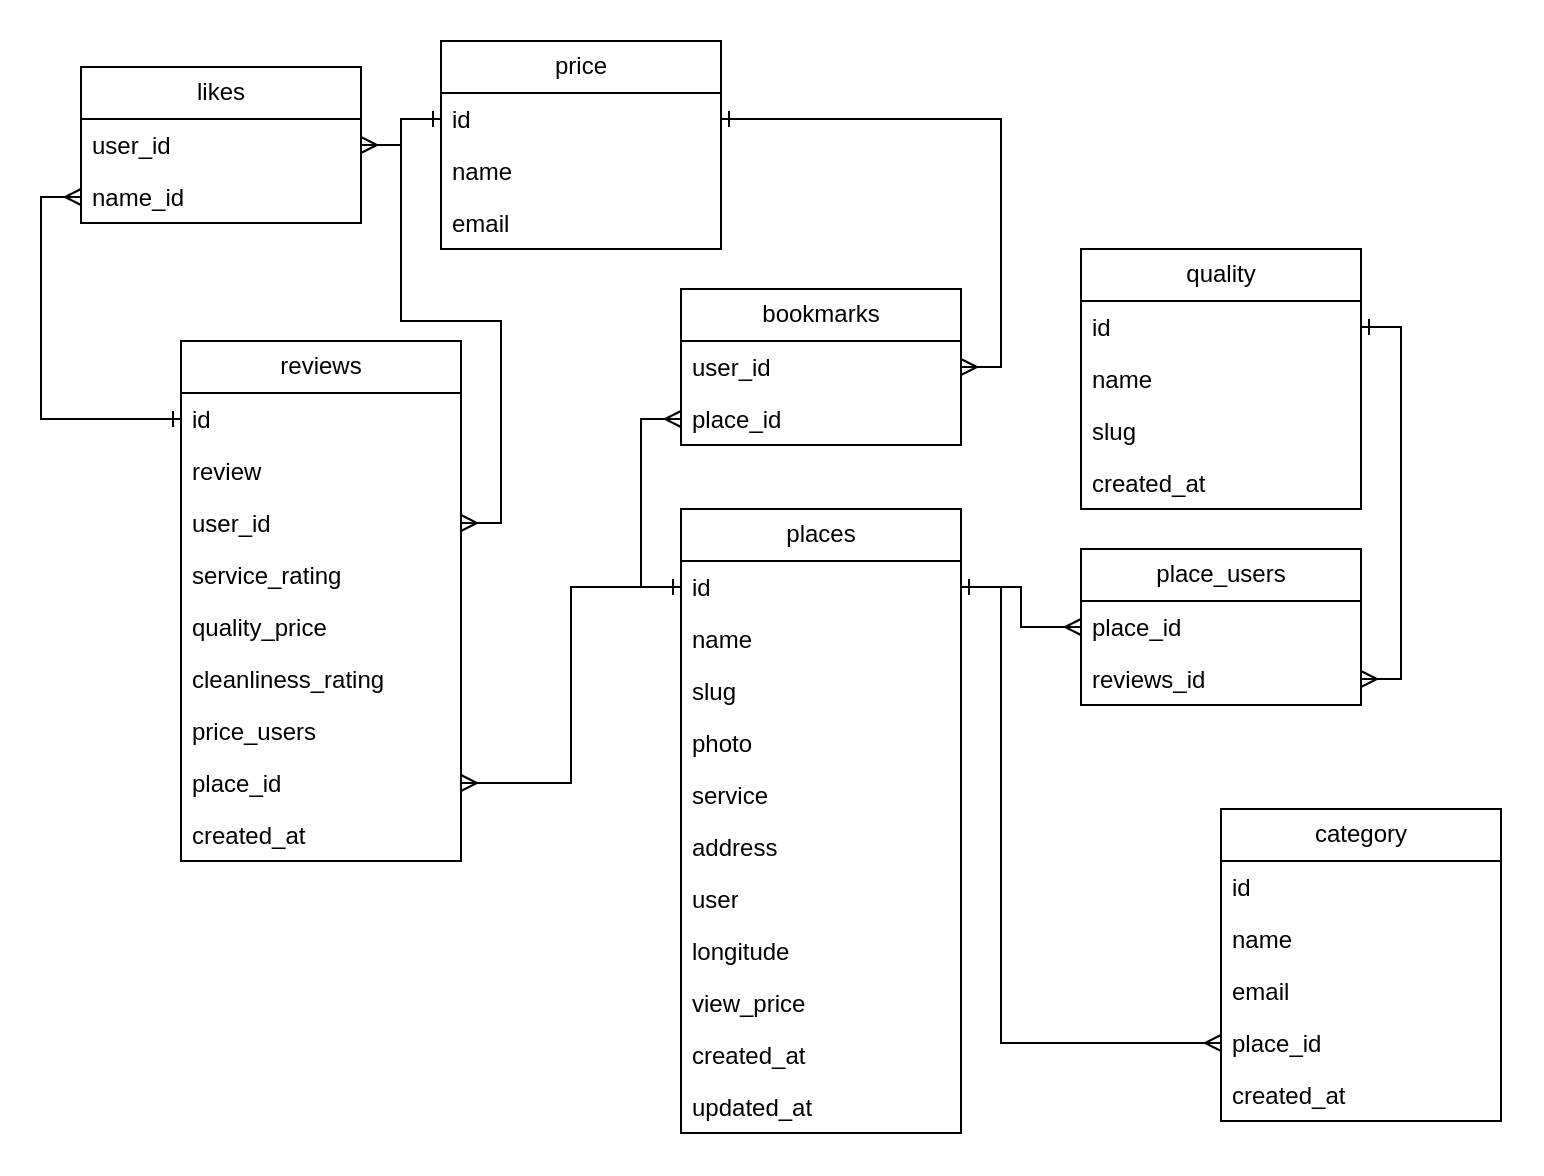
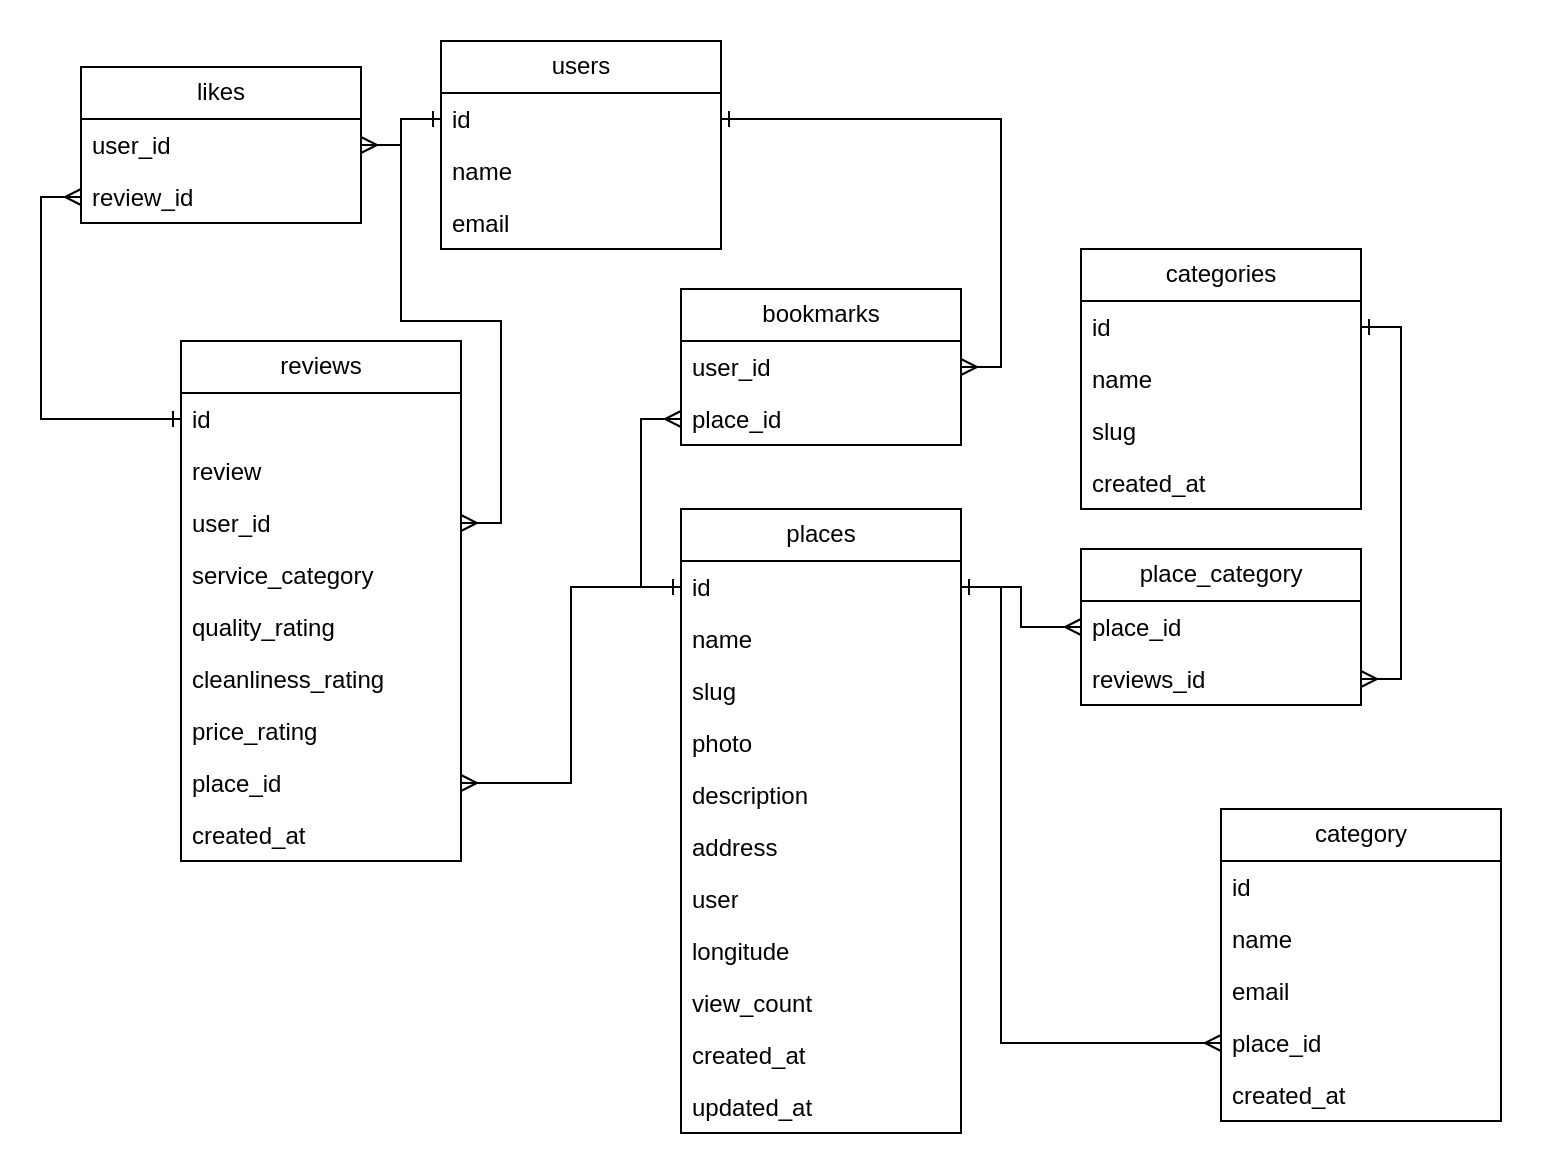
node "price": label "price" -> "users"
node "name_id": label "name_id" -> "review_id"
node "quality": label "quality" -> "categories"
node "place_users": label "place_users" -> "place_category"
node "service_rating": label "service_rating" -> "service_category"
node "quality_price": label "quality_price" -> "quality_rating"
node "price_users": label "price_users" -> "price_rating"
node "service": label "service" -> "description"
node "view_price": label "view_price" -> "view_count"
